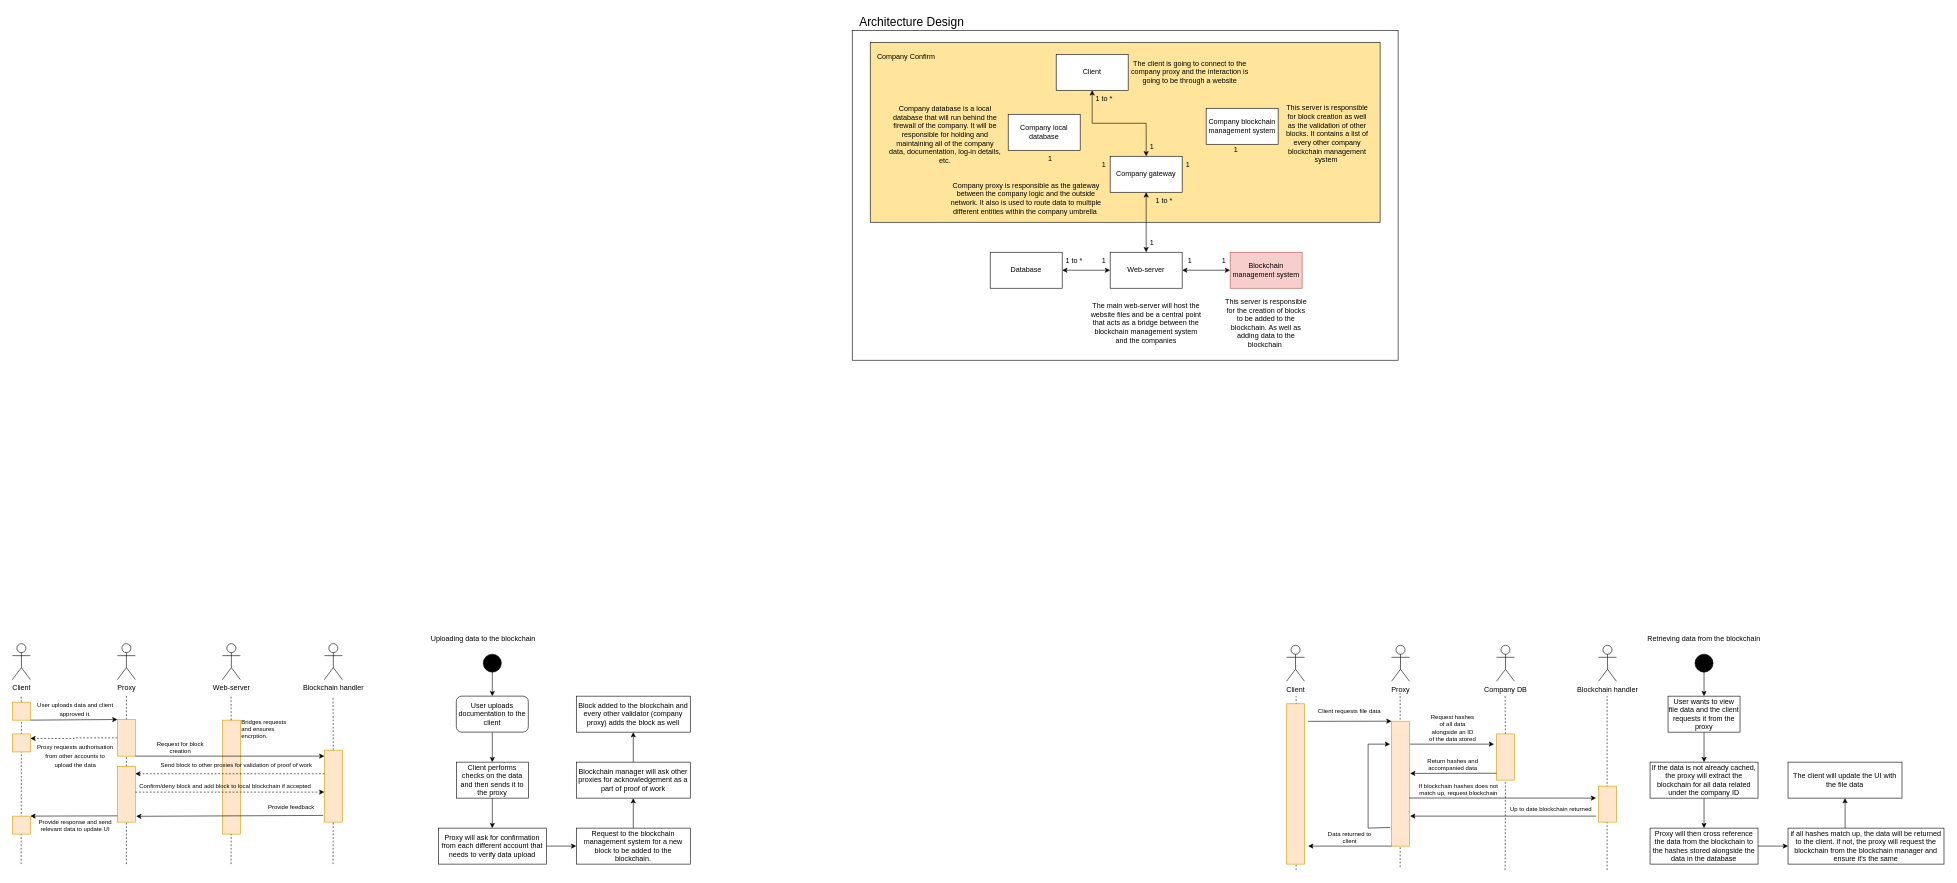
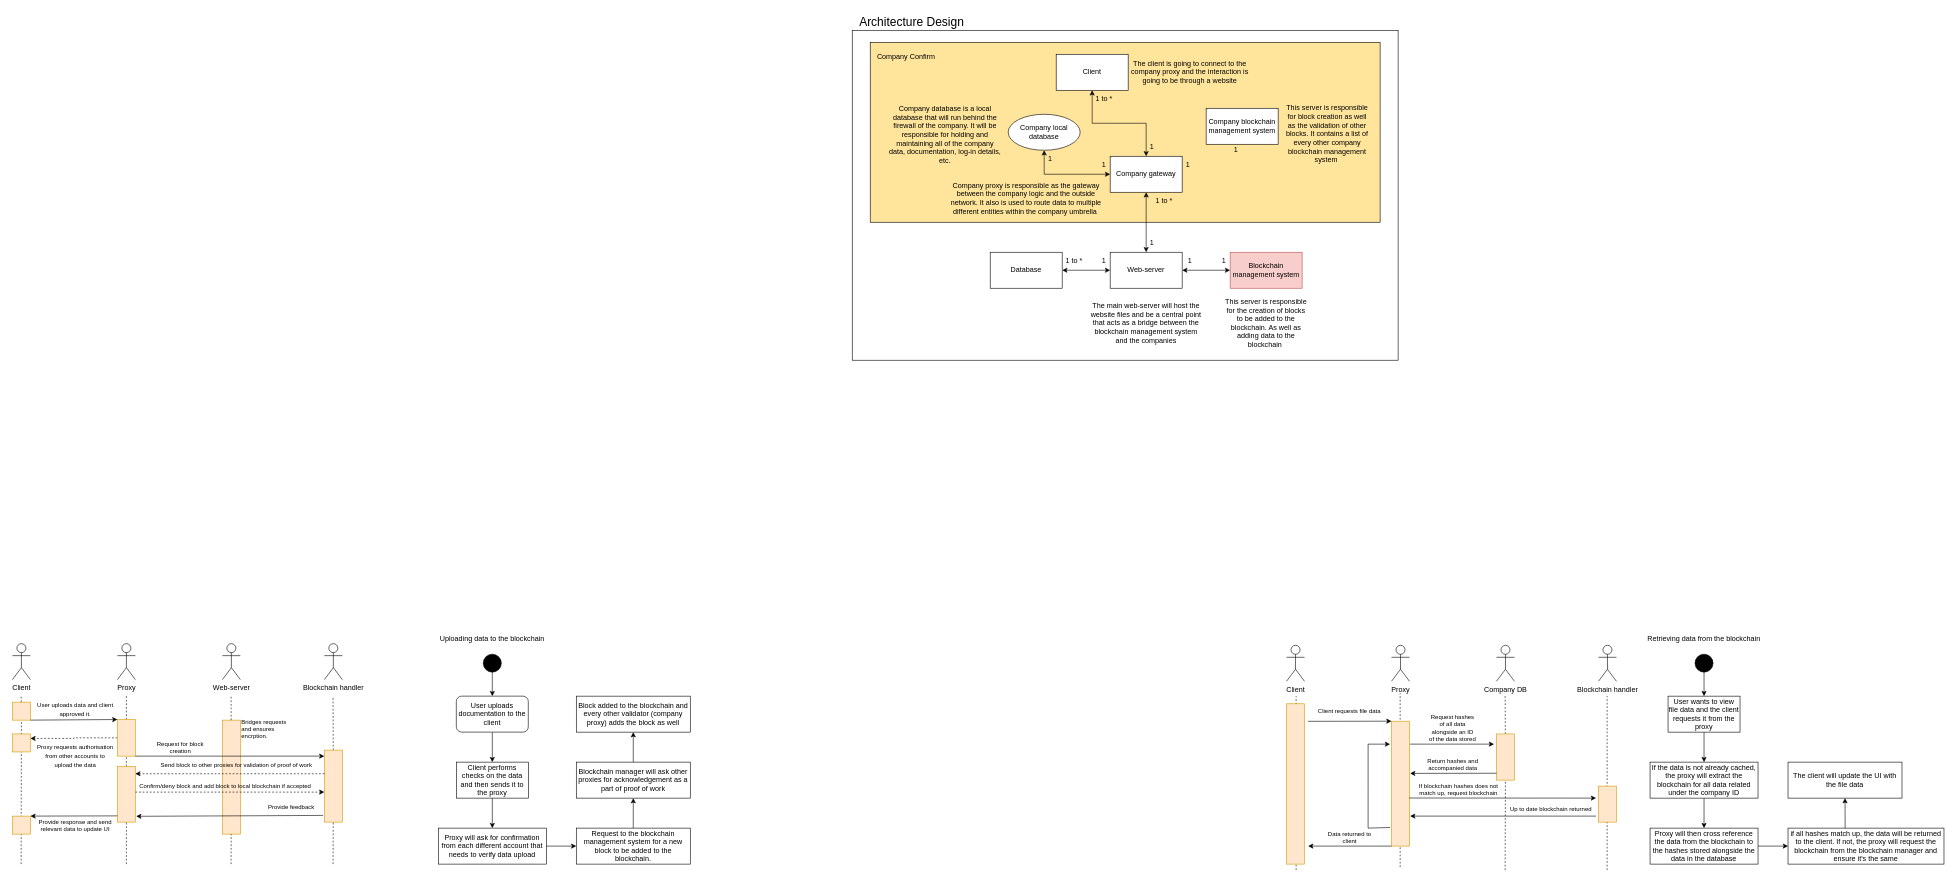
node "Company local database": shape rectangle -> ellipse
edge "Company local database" -- "Company gateway": added
node "Uploading data to the blockchain": moved (483, 639) -> (492, 639)
